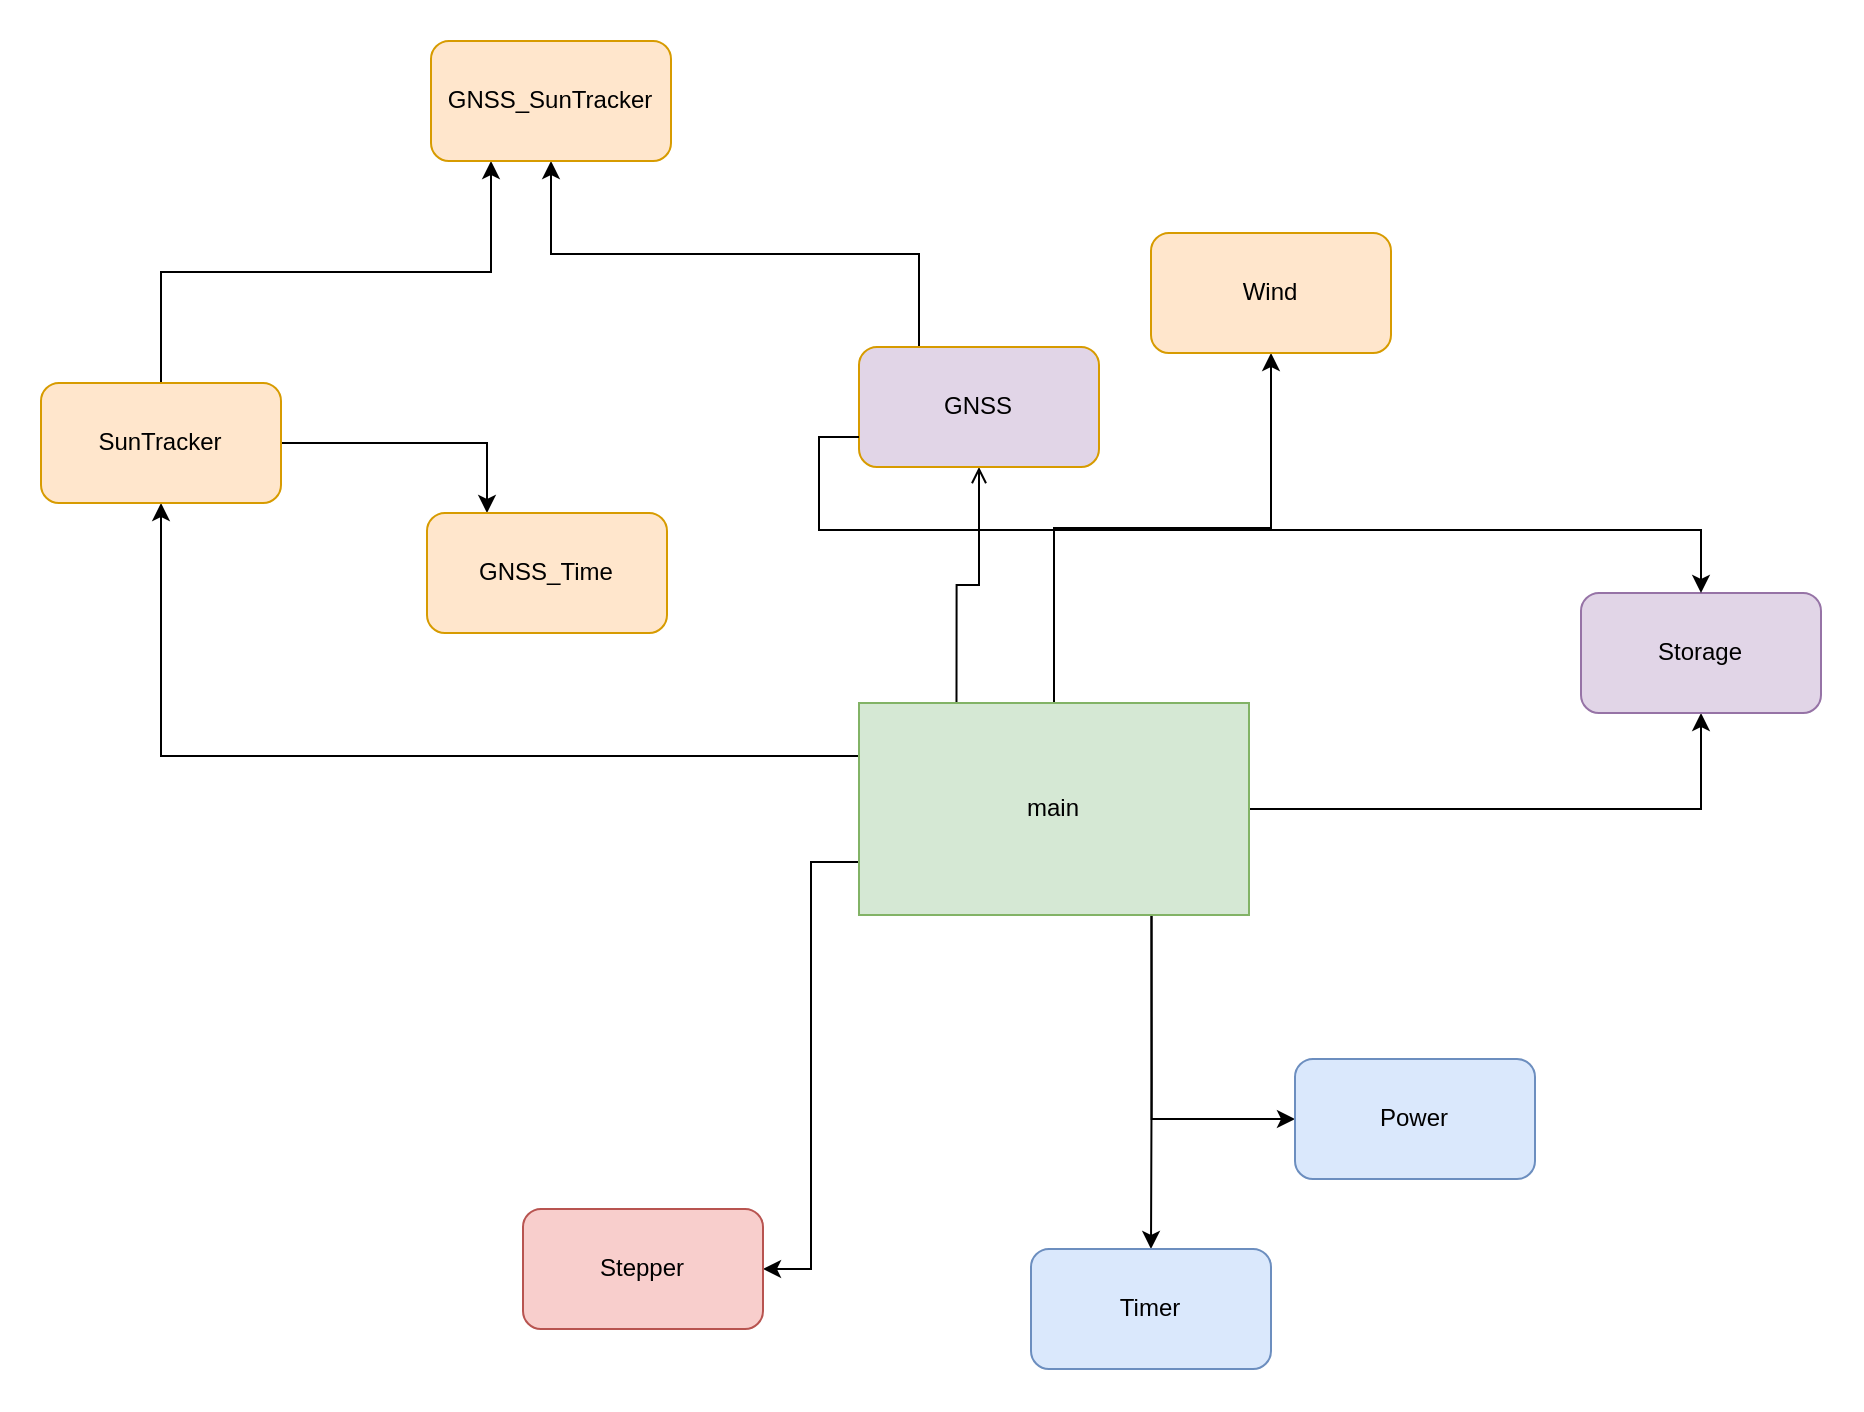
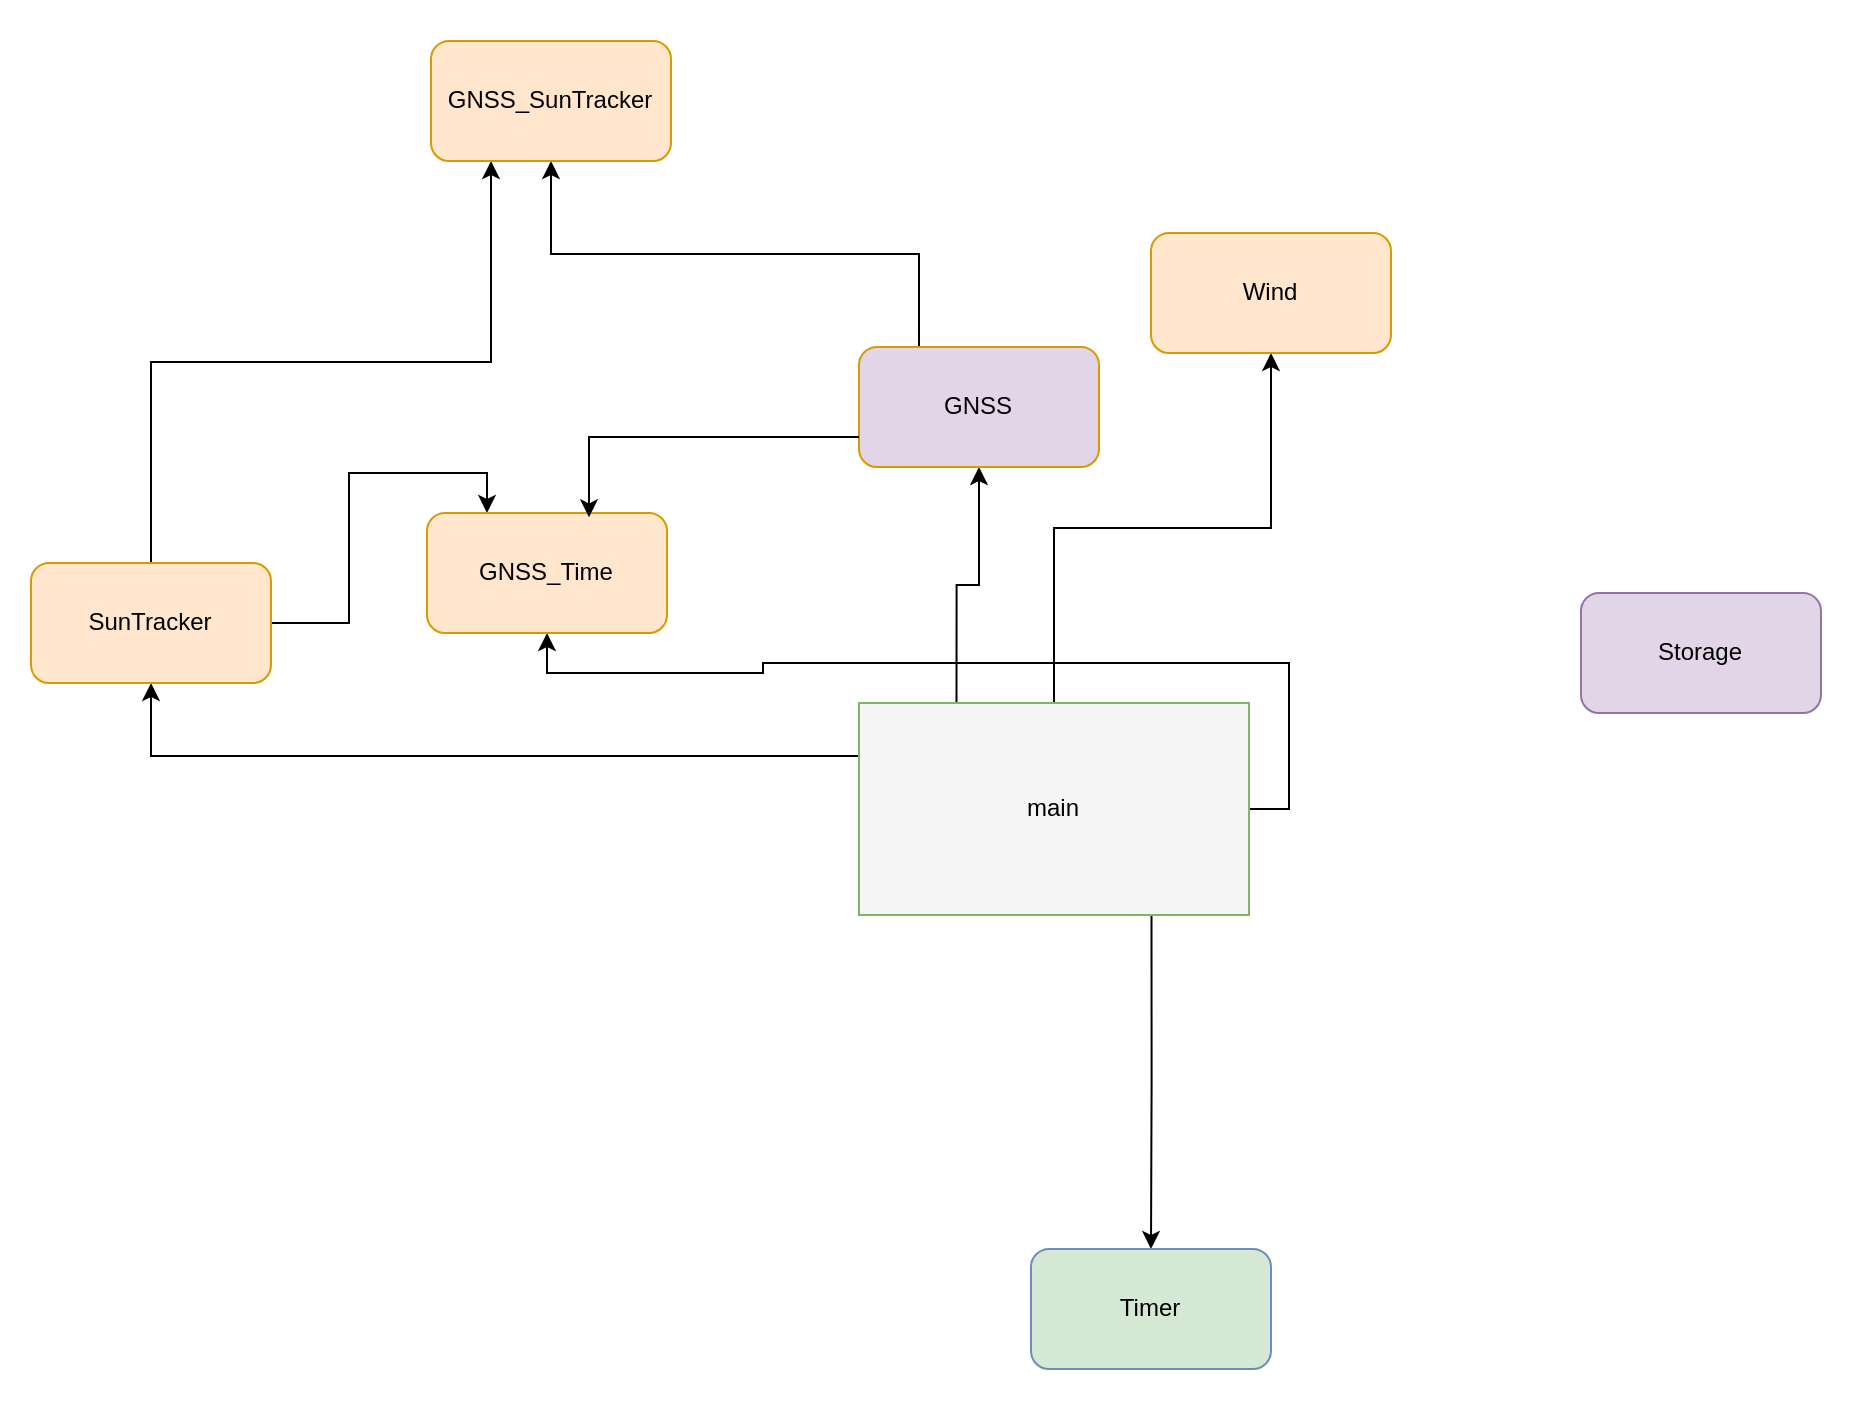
node "SunTracker": moved (161, 443) -> (151, 623)
edge "main" -> "GNSS": arrowhead open -> classic
edge "GNSS" -> "Storage": now "GNSS" -> "GNSS_Time"
node "main": fillcolor #d5e8d4 -> #f5f5f5
edge "main" -> "Storage": now "main" -> "GNSS_Time"
edge "main" -> "Stepper": removed
edge "main" -> "Power": removed
node "Power": removed
node "Stepper": removed
node "Timer": fillcolor #dae8fc -> #d5e8d4
